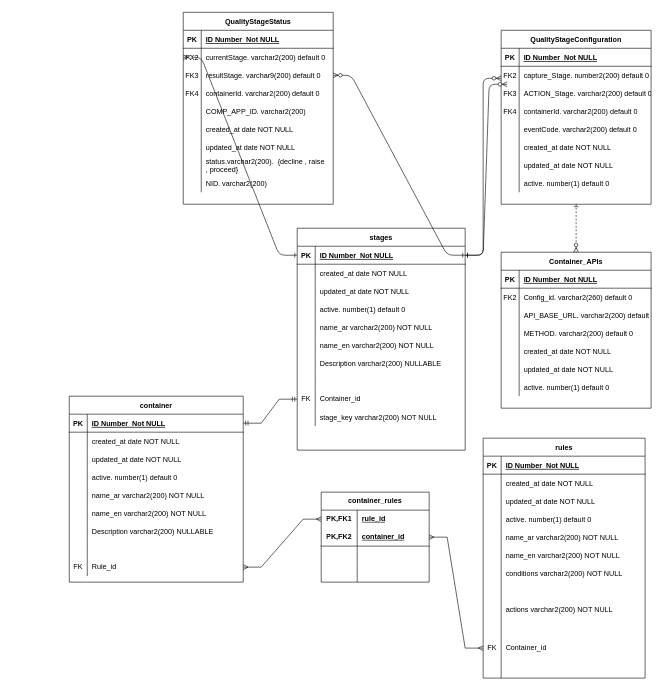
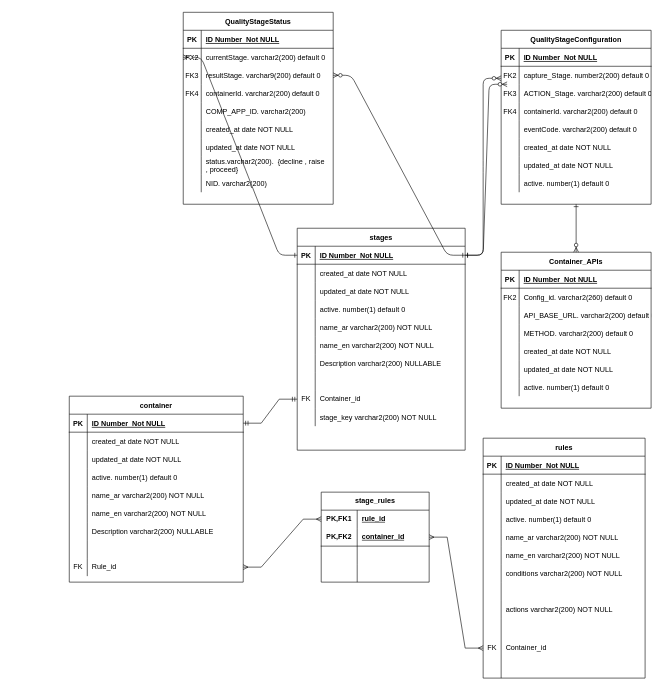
edge "QualityStageConfiguration" -- "Container_APIs": style dashed -> solid
node "container_rules": label "container_rules" -> "stage_rules"
